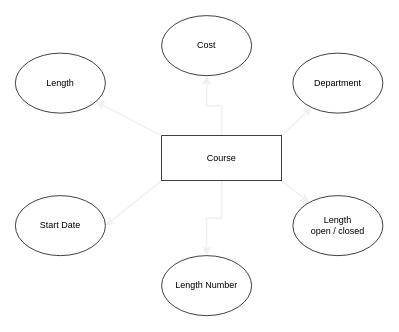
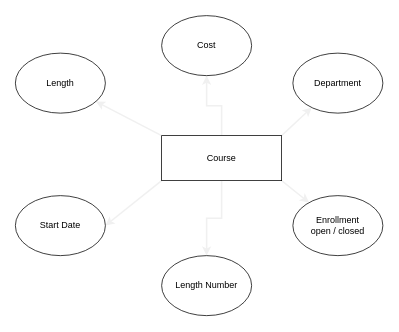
node "Length open / closed": label "Length open / closed" -> "Enrollment open / closed"
